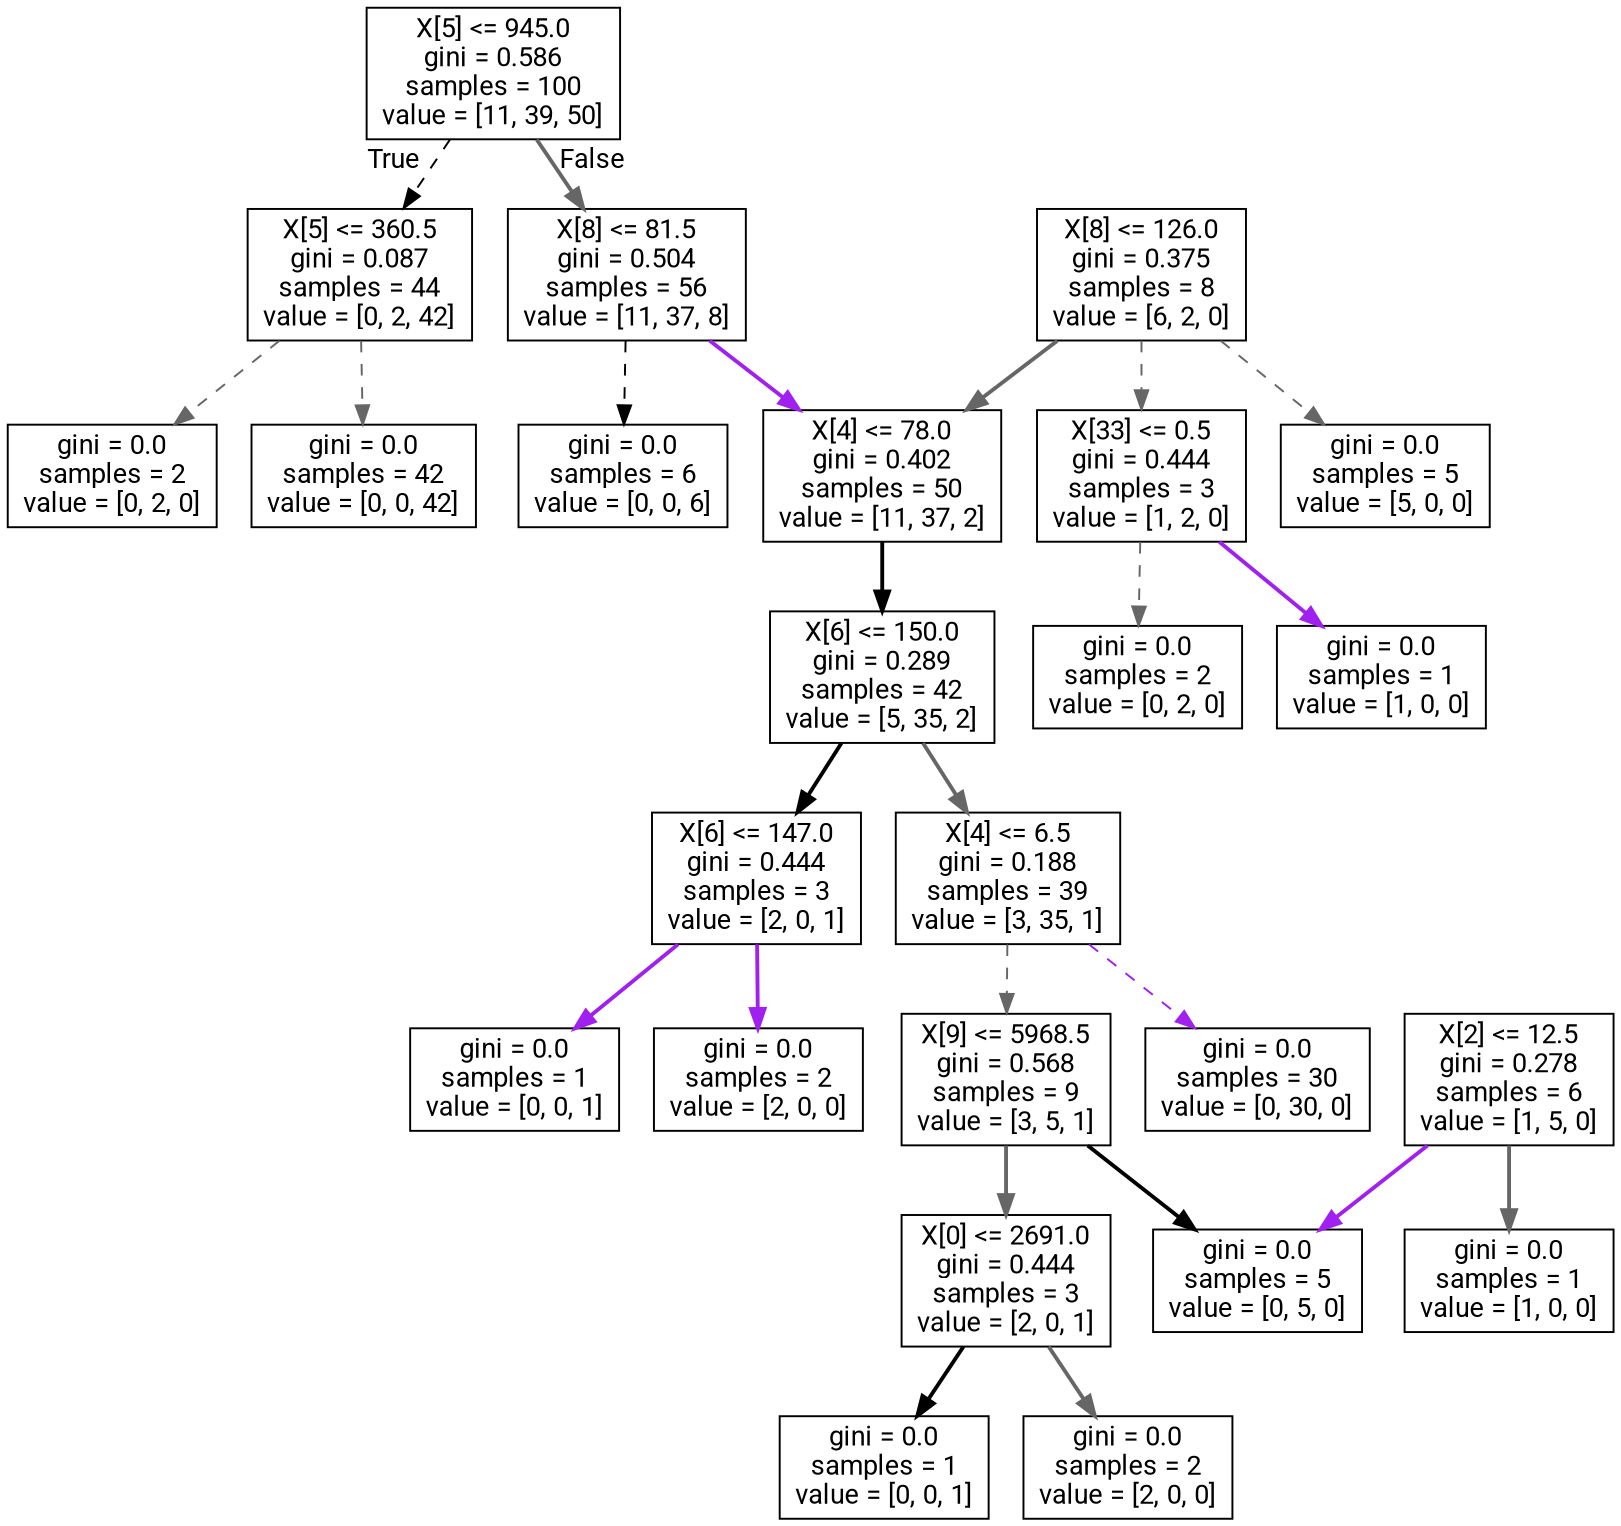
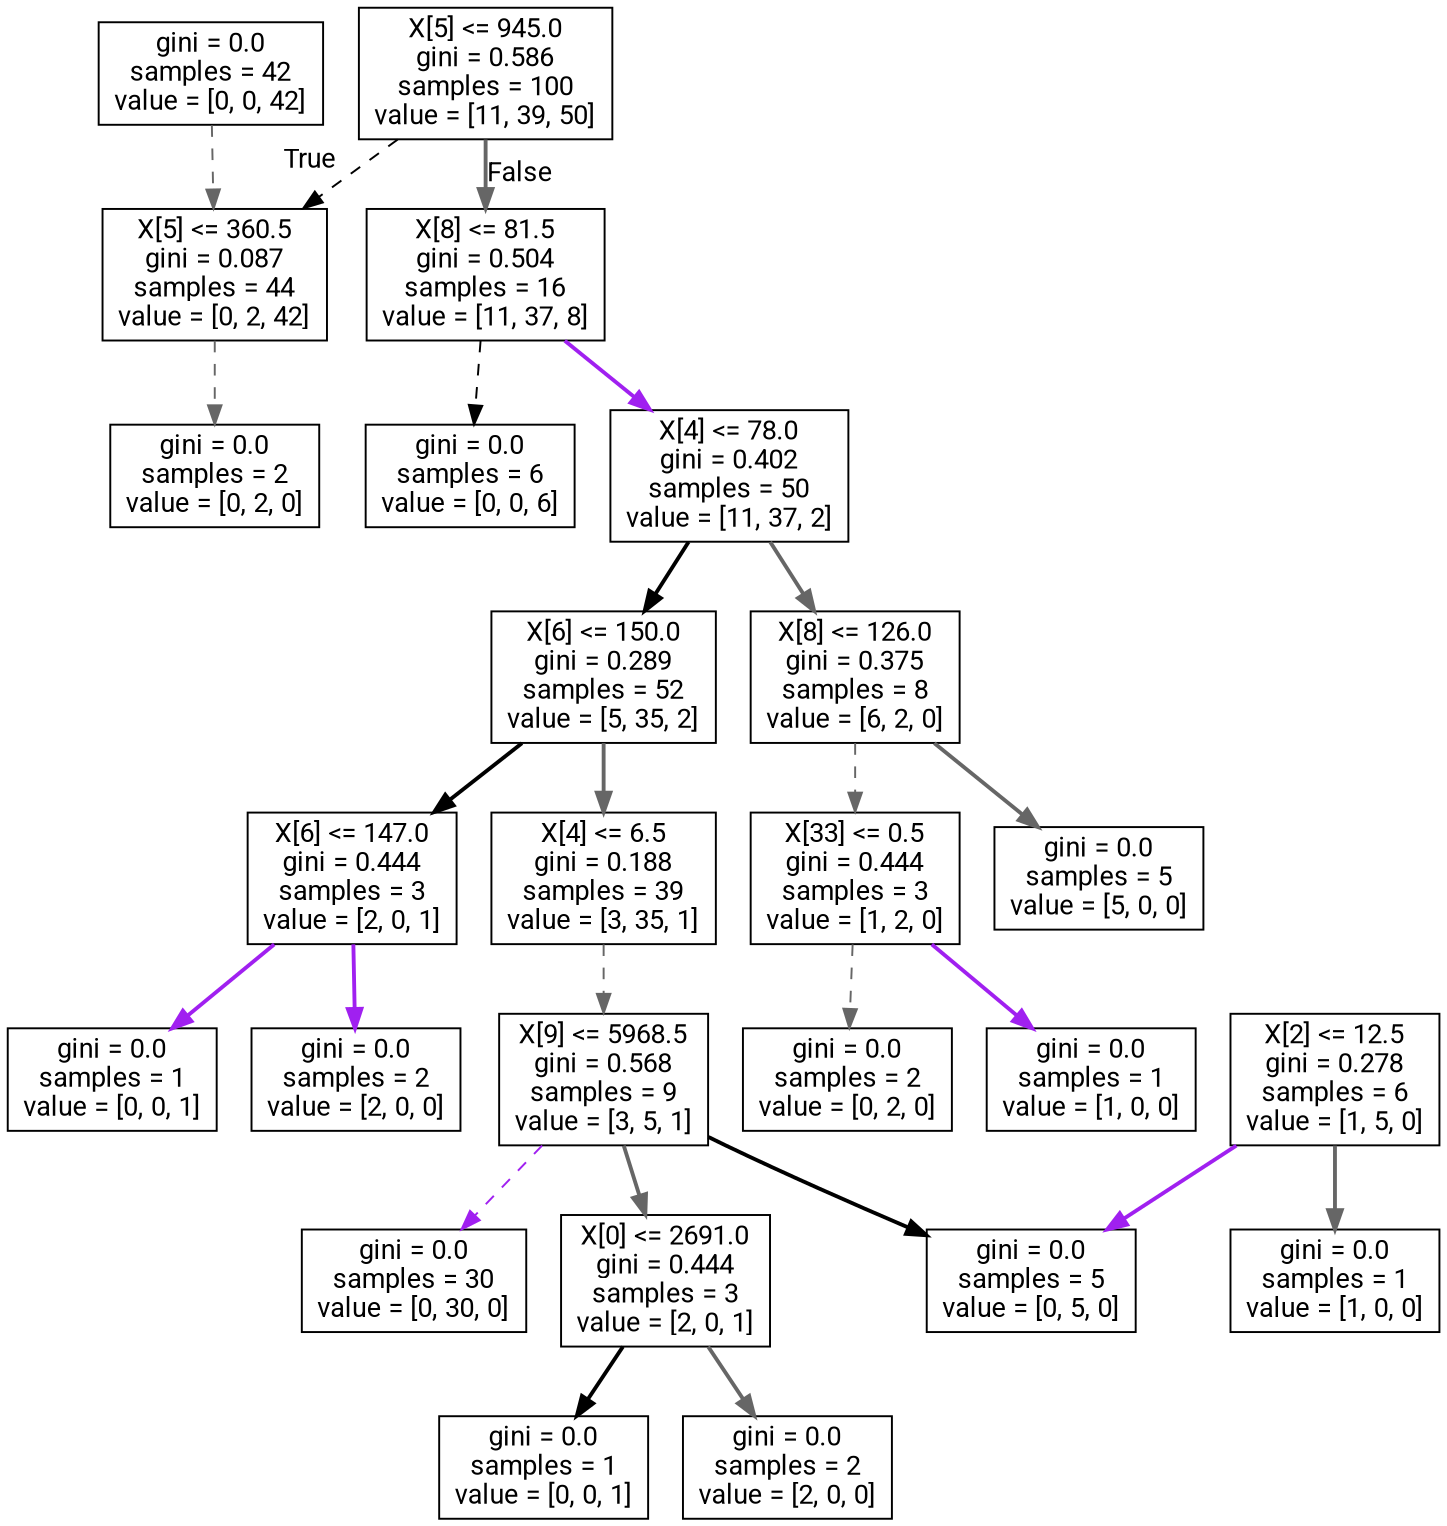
node "X[8] <= 81.5 gini = 0.504 samples = 56 value = [11, 37, 8]": label "X[8] <= 81.5 gini = 0.504 samples = 56 value = [11, 37, 8]" -> "X[8] <= 81.5 gini = 0.504 samples = 16 value = [11, 37, 8]"
edge "X[8] <= 126.0 gini = 0.375 samples = 8 value = [6, 2, 0]" -> "X[4] <= 78.0 gini = 0.402 samples = 50 value = [11, 37, 2]": reversed
edge "X[5] <= 360.5 gini = 0.087 samples = 44 value = [0, 2, 42]" -> "gini = 0.0 samples = 42 value = [0, 0, 42]": reversed
edge "X[8] <= 126.0 gini = 0.375 samples = 8 value = [6, 2, 0]" -> "gini = 0.0 samples = 5 value = [5, 0, 0]": style dashed -> bold
node "X[6] <= 150.0 gini = 0.289 samples = 42 value = [5, 35, 2]": label "X[6] <= 150.0 gini = 0.289 samples = 42 value = [5, 35, 2]" -> "X[6] <= 150.0 gini = 0.289 samples = 52 value = [5, 35, 2]"
edge "X[4] <= 6.5 gini = 0.188 samples = 39 value = [3, 35, 1]" -> "gini = 0.0 samples = 30 value = [0, 30, 0]": now "X[9] <= 5968.5 gini = 0.568 samples = 9 value = [3, 5, 1]" -> "gini = 0.0 samples = 30 value = [0, 30, 0]"
